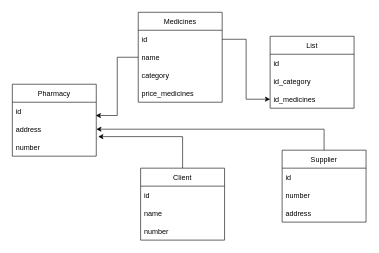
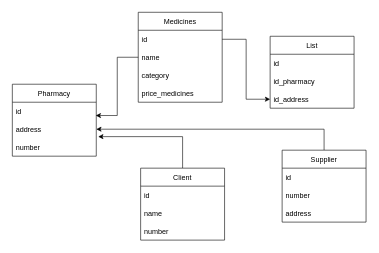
node "id_category": label "id_category" -> "id_pharmacy"
node "id_medicines": label "id_medicines" -> "id_address"
